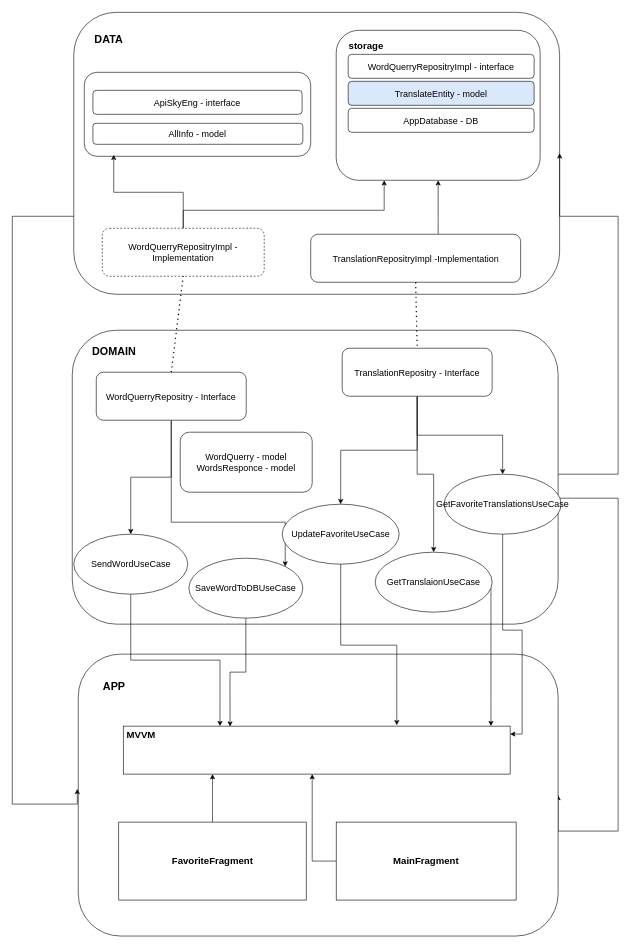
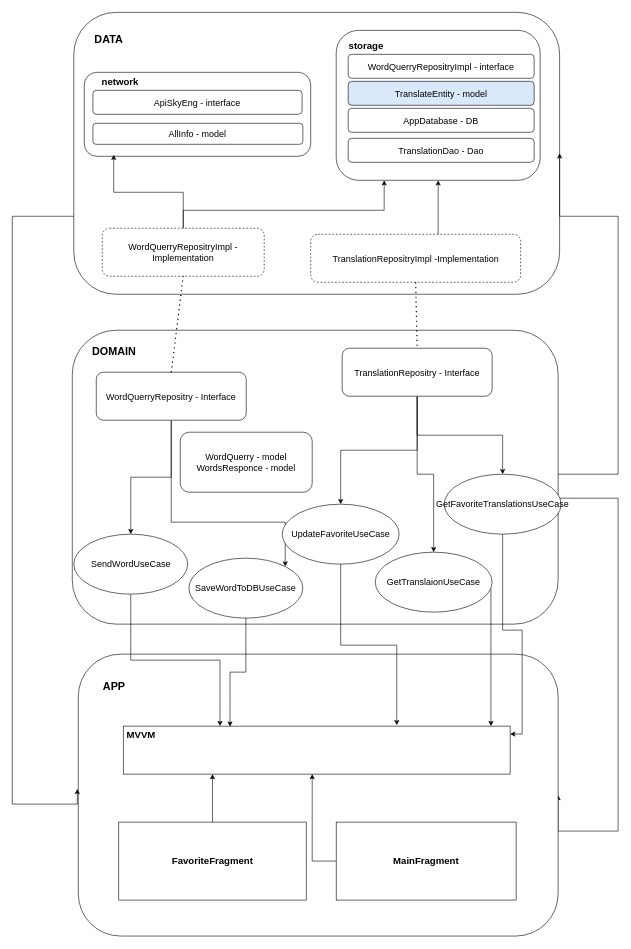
node "network": added
node "TranslationDao - Dao": added
node "TranslationRepositryImpl -Implementation": style solid -> dashed
